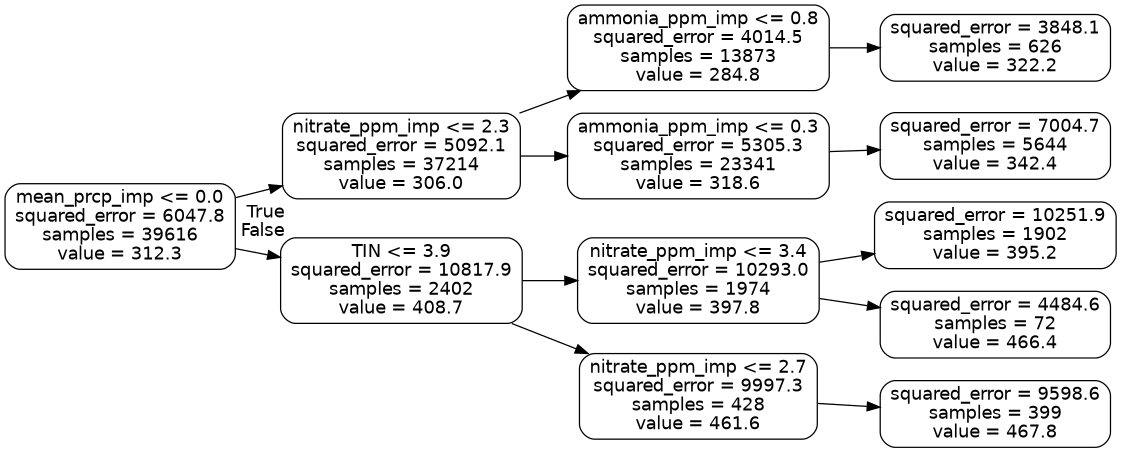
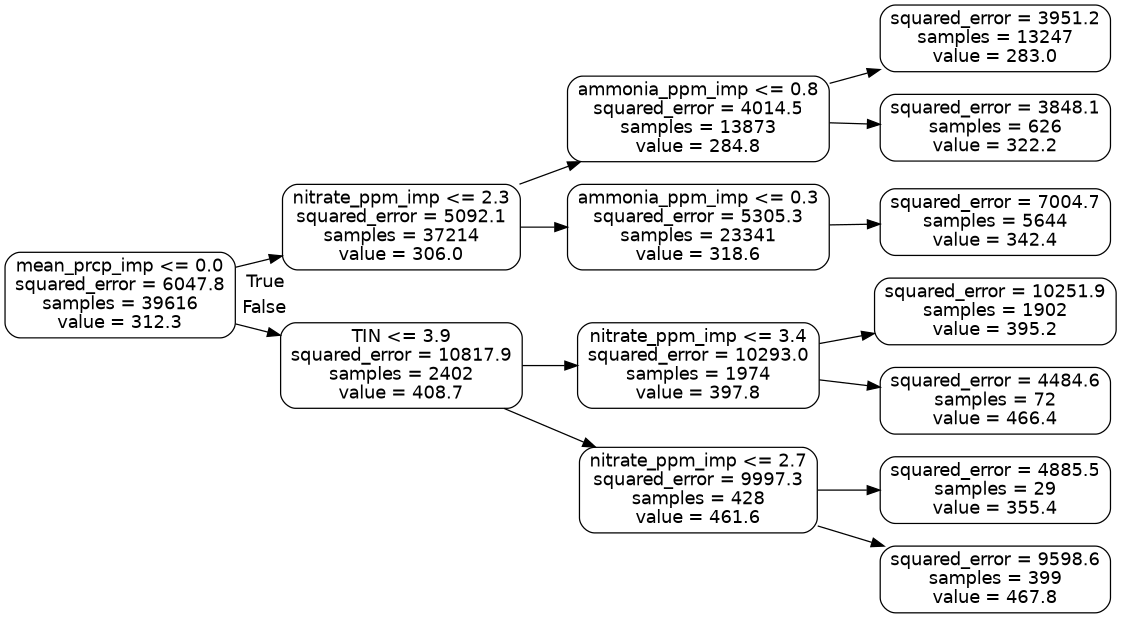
node "squared_error = 3951.2 samples = 13247 value = 283.0": added
node "squared_error = 4885.5 samples = 29 value = 355.4": added
